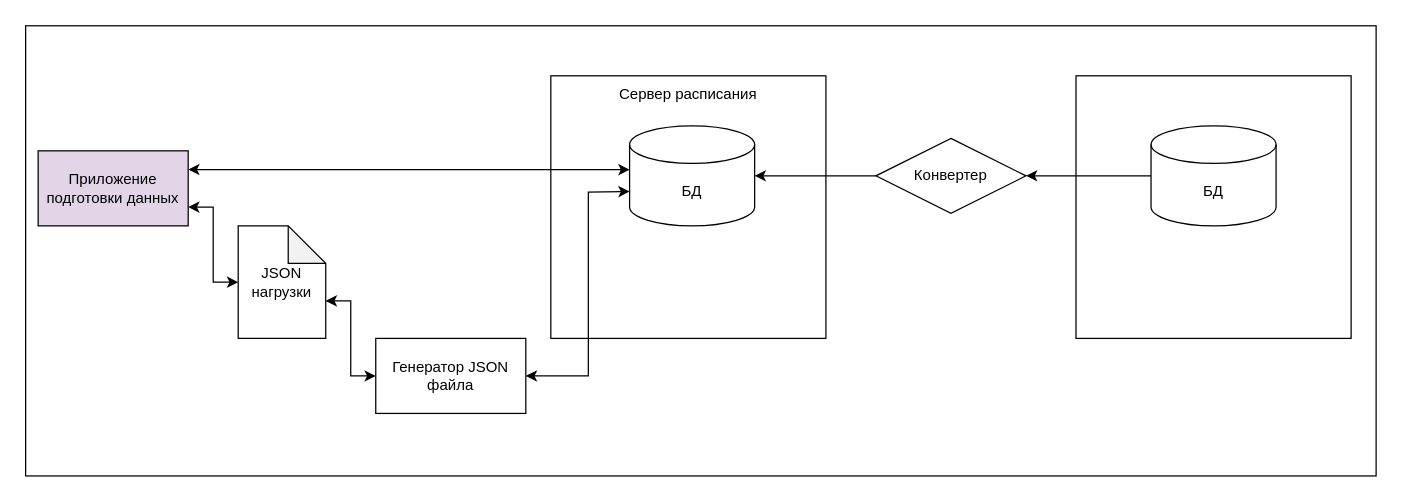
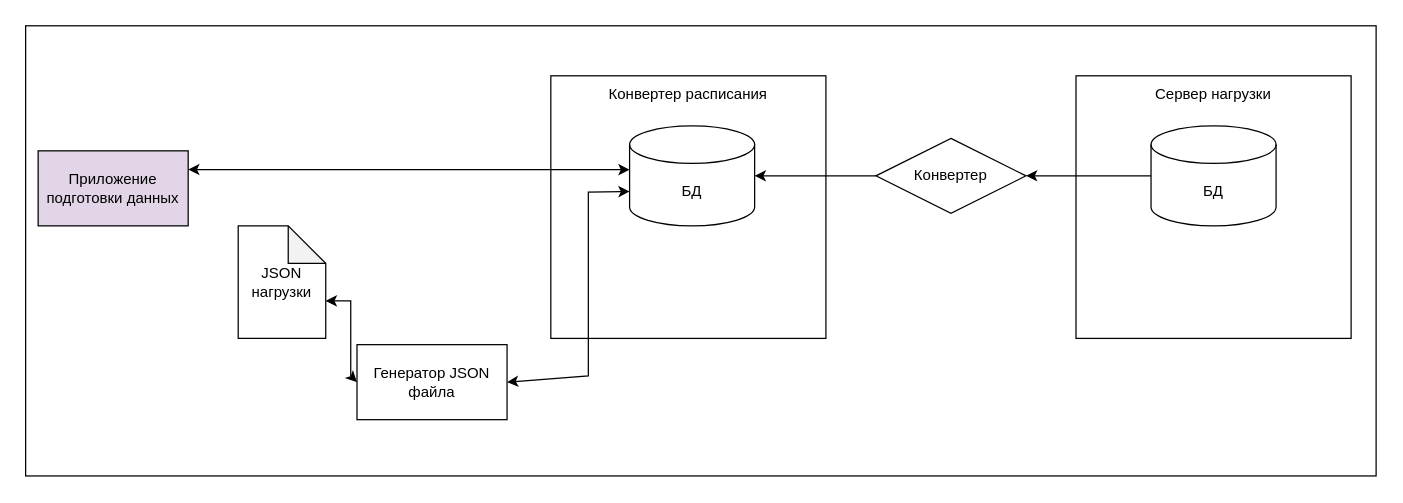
node "Сервер расписания": label "Сервер расписания" -> "Конвертер расписания"
node "Сервер нагрузки": added
edge "Приложение подготовки данных" -- "JSON нагрузки": removed
node "Генератор JSON файла": moved (451, 376) -> (432, 382)
